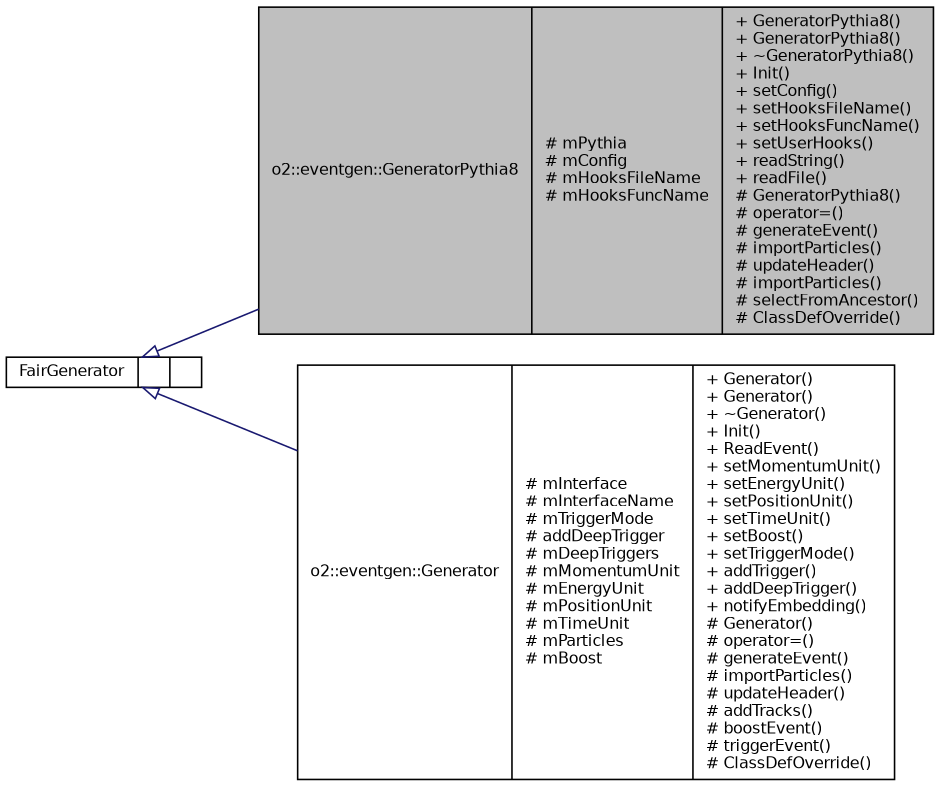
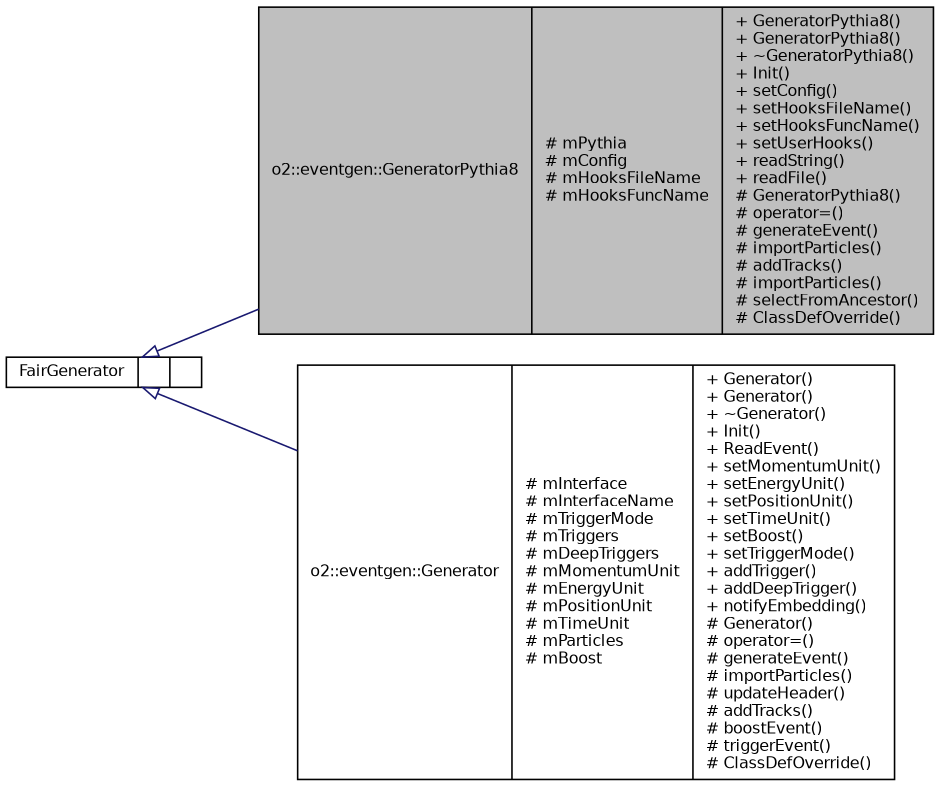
node "o2::eventgen::GeneratorPythia8": text "# updateHeader()" -> "# addTracks()"
node "o2::eventgen::Generator": text "# addDeepTrigger" -> "# mTriggers"
